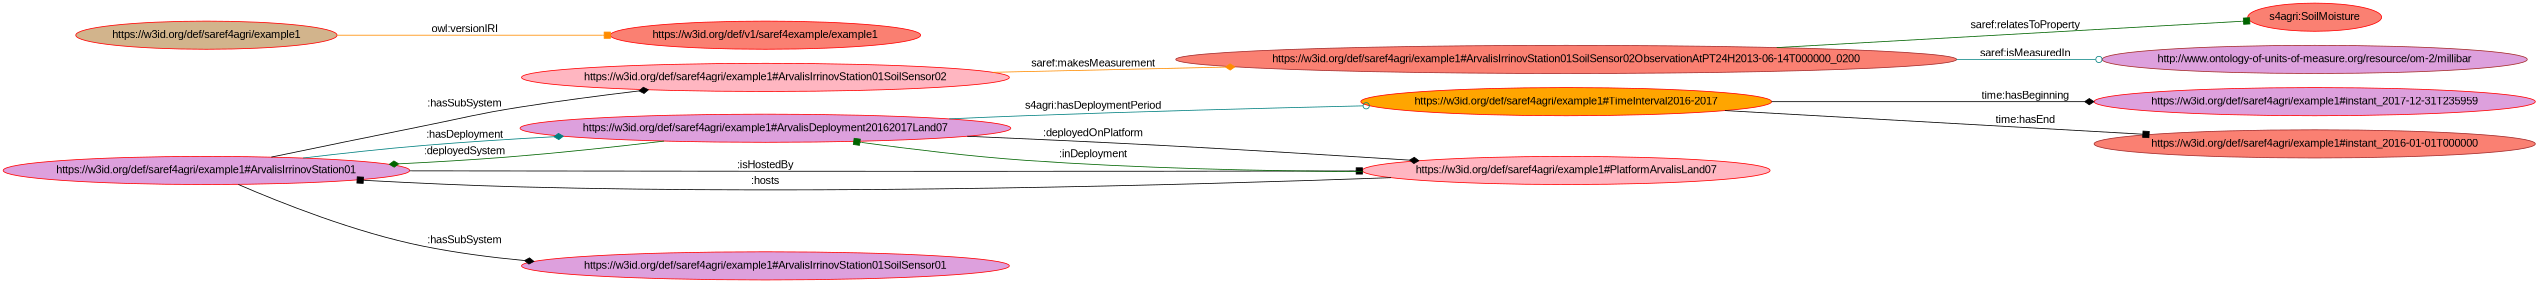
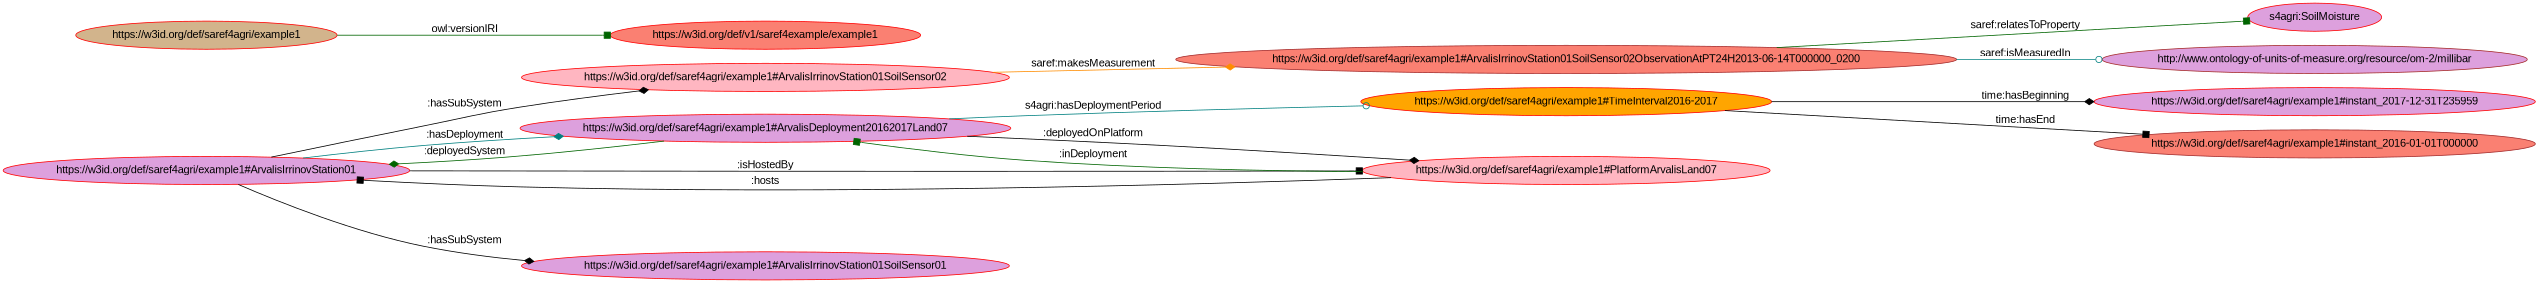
node "s4agri:SoilMoisture": fillcolor salmon -> plum
edge "https://w3id.org/def/saref4agri/example1" -> "https://w3id.org/def/v1/saref4example/example1": color darkorange -> darkgreen
